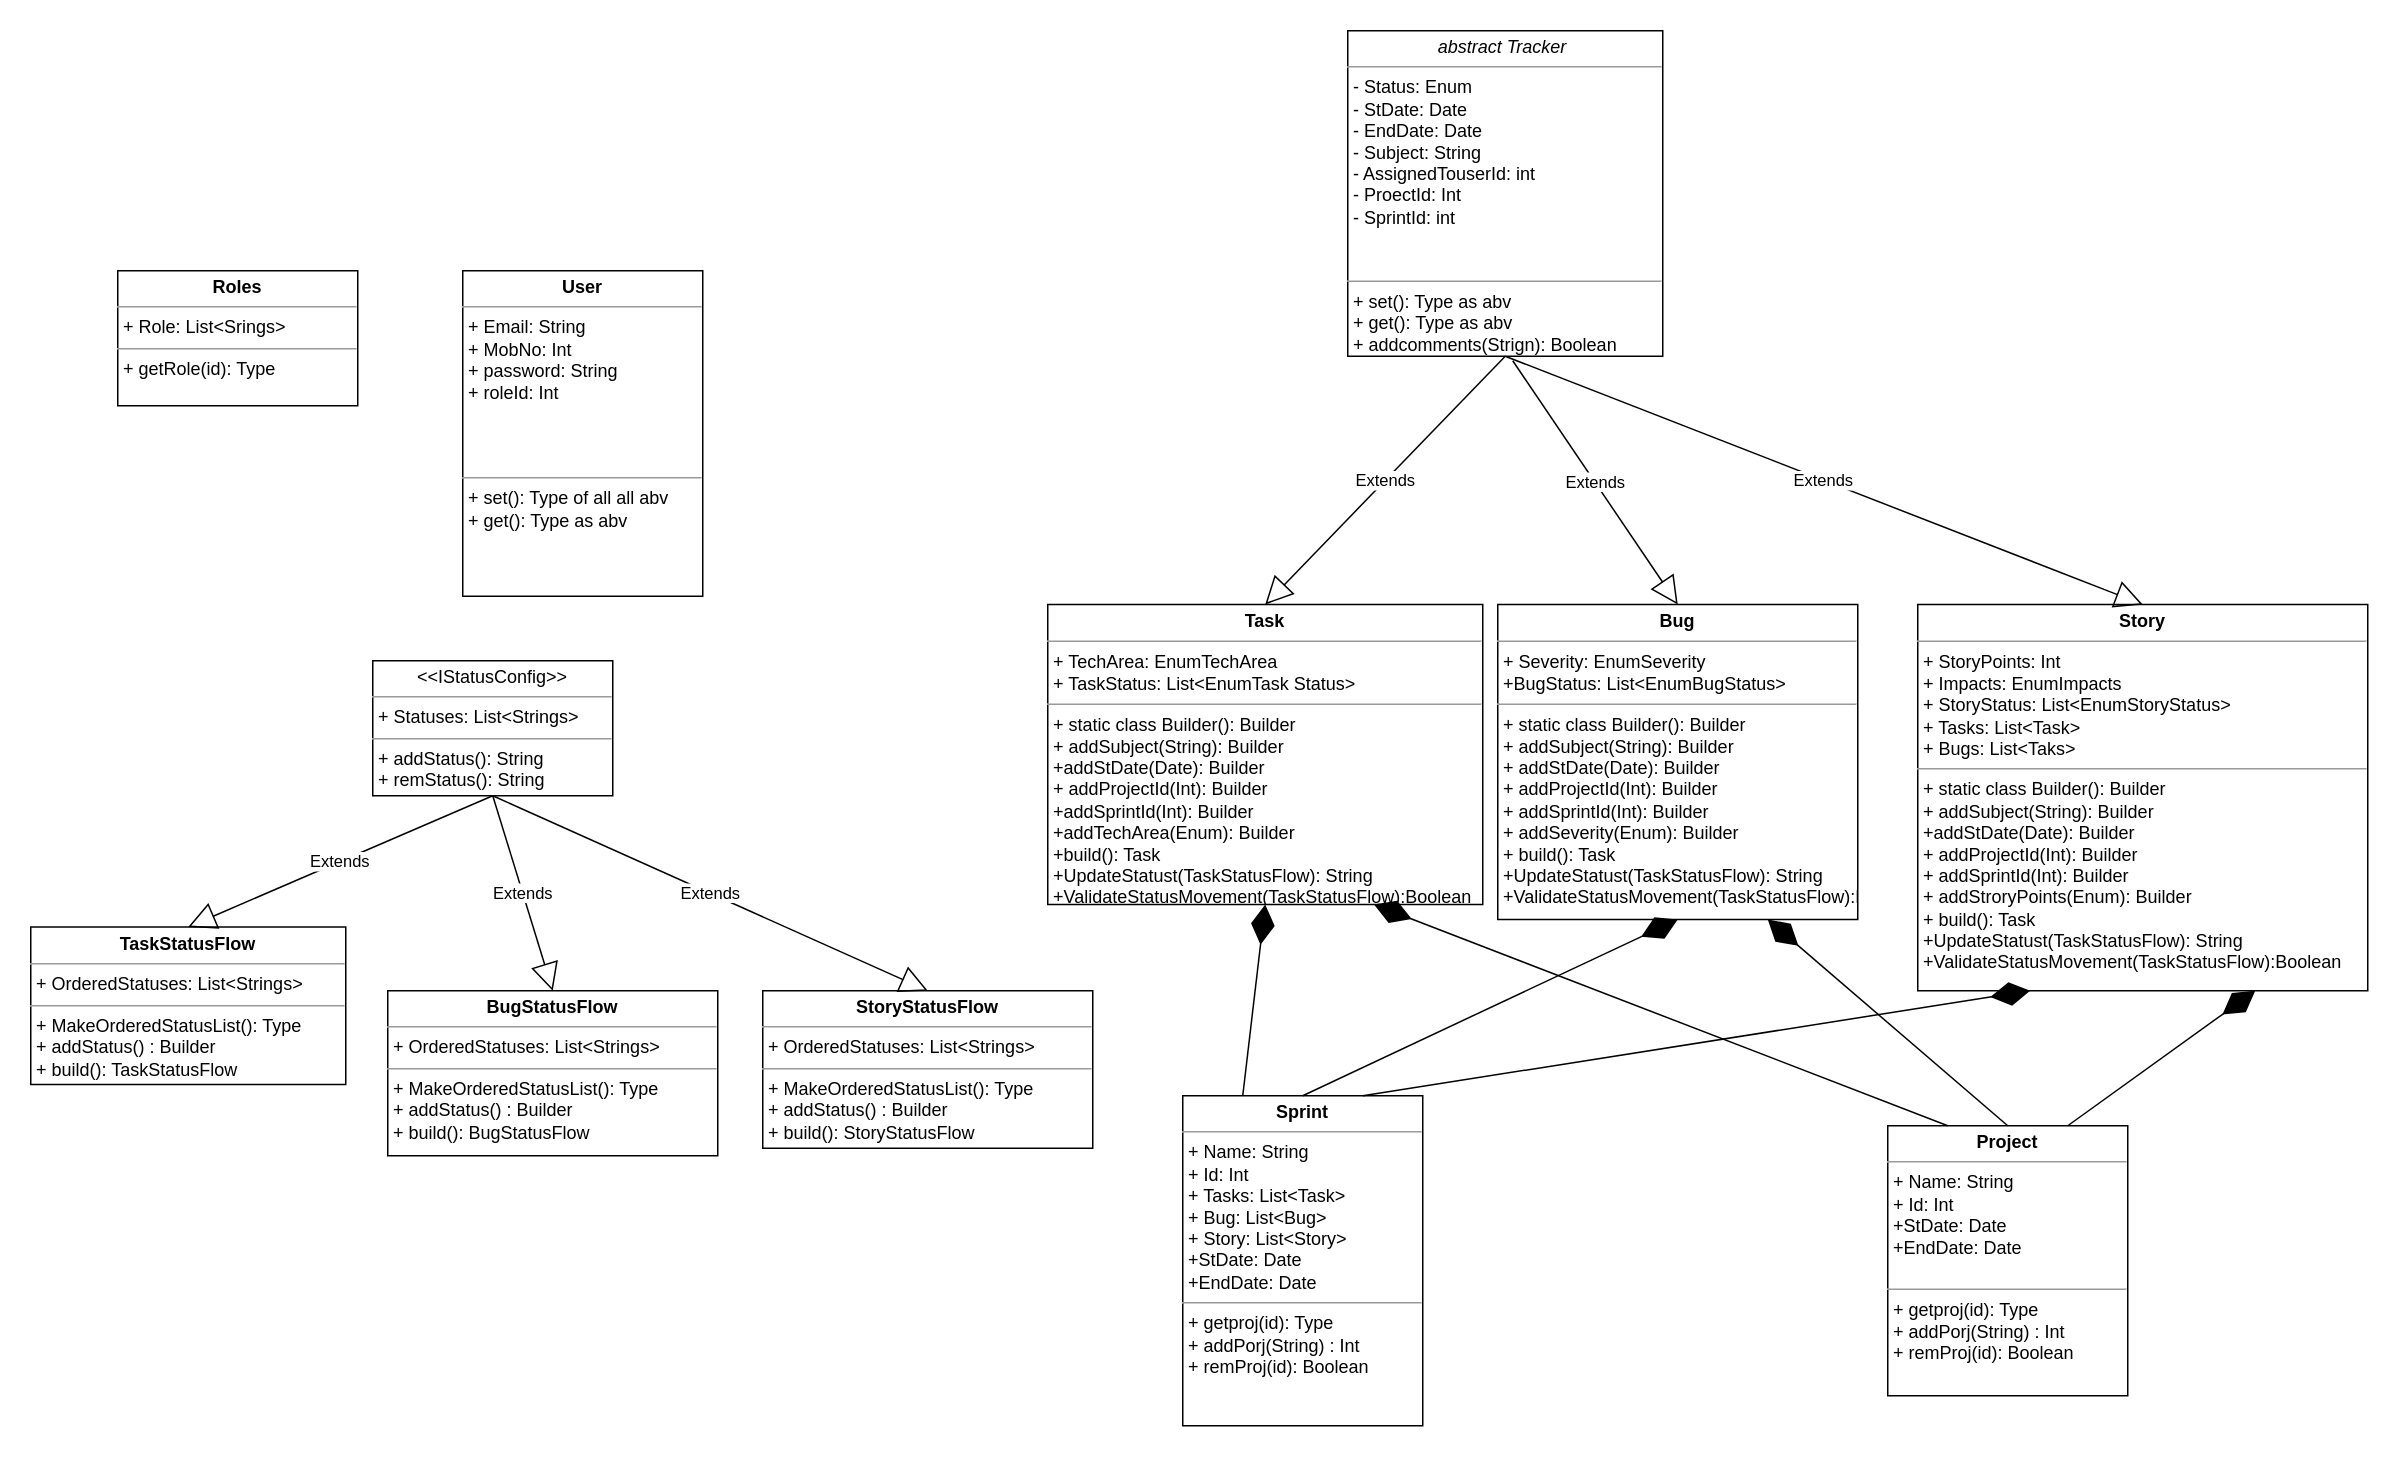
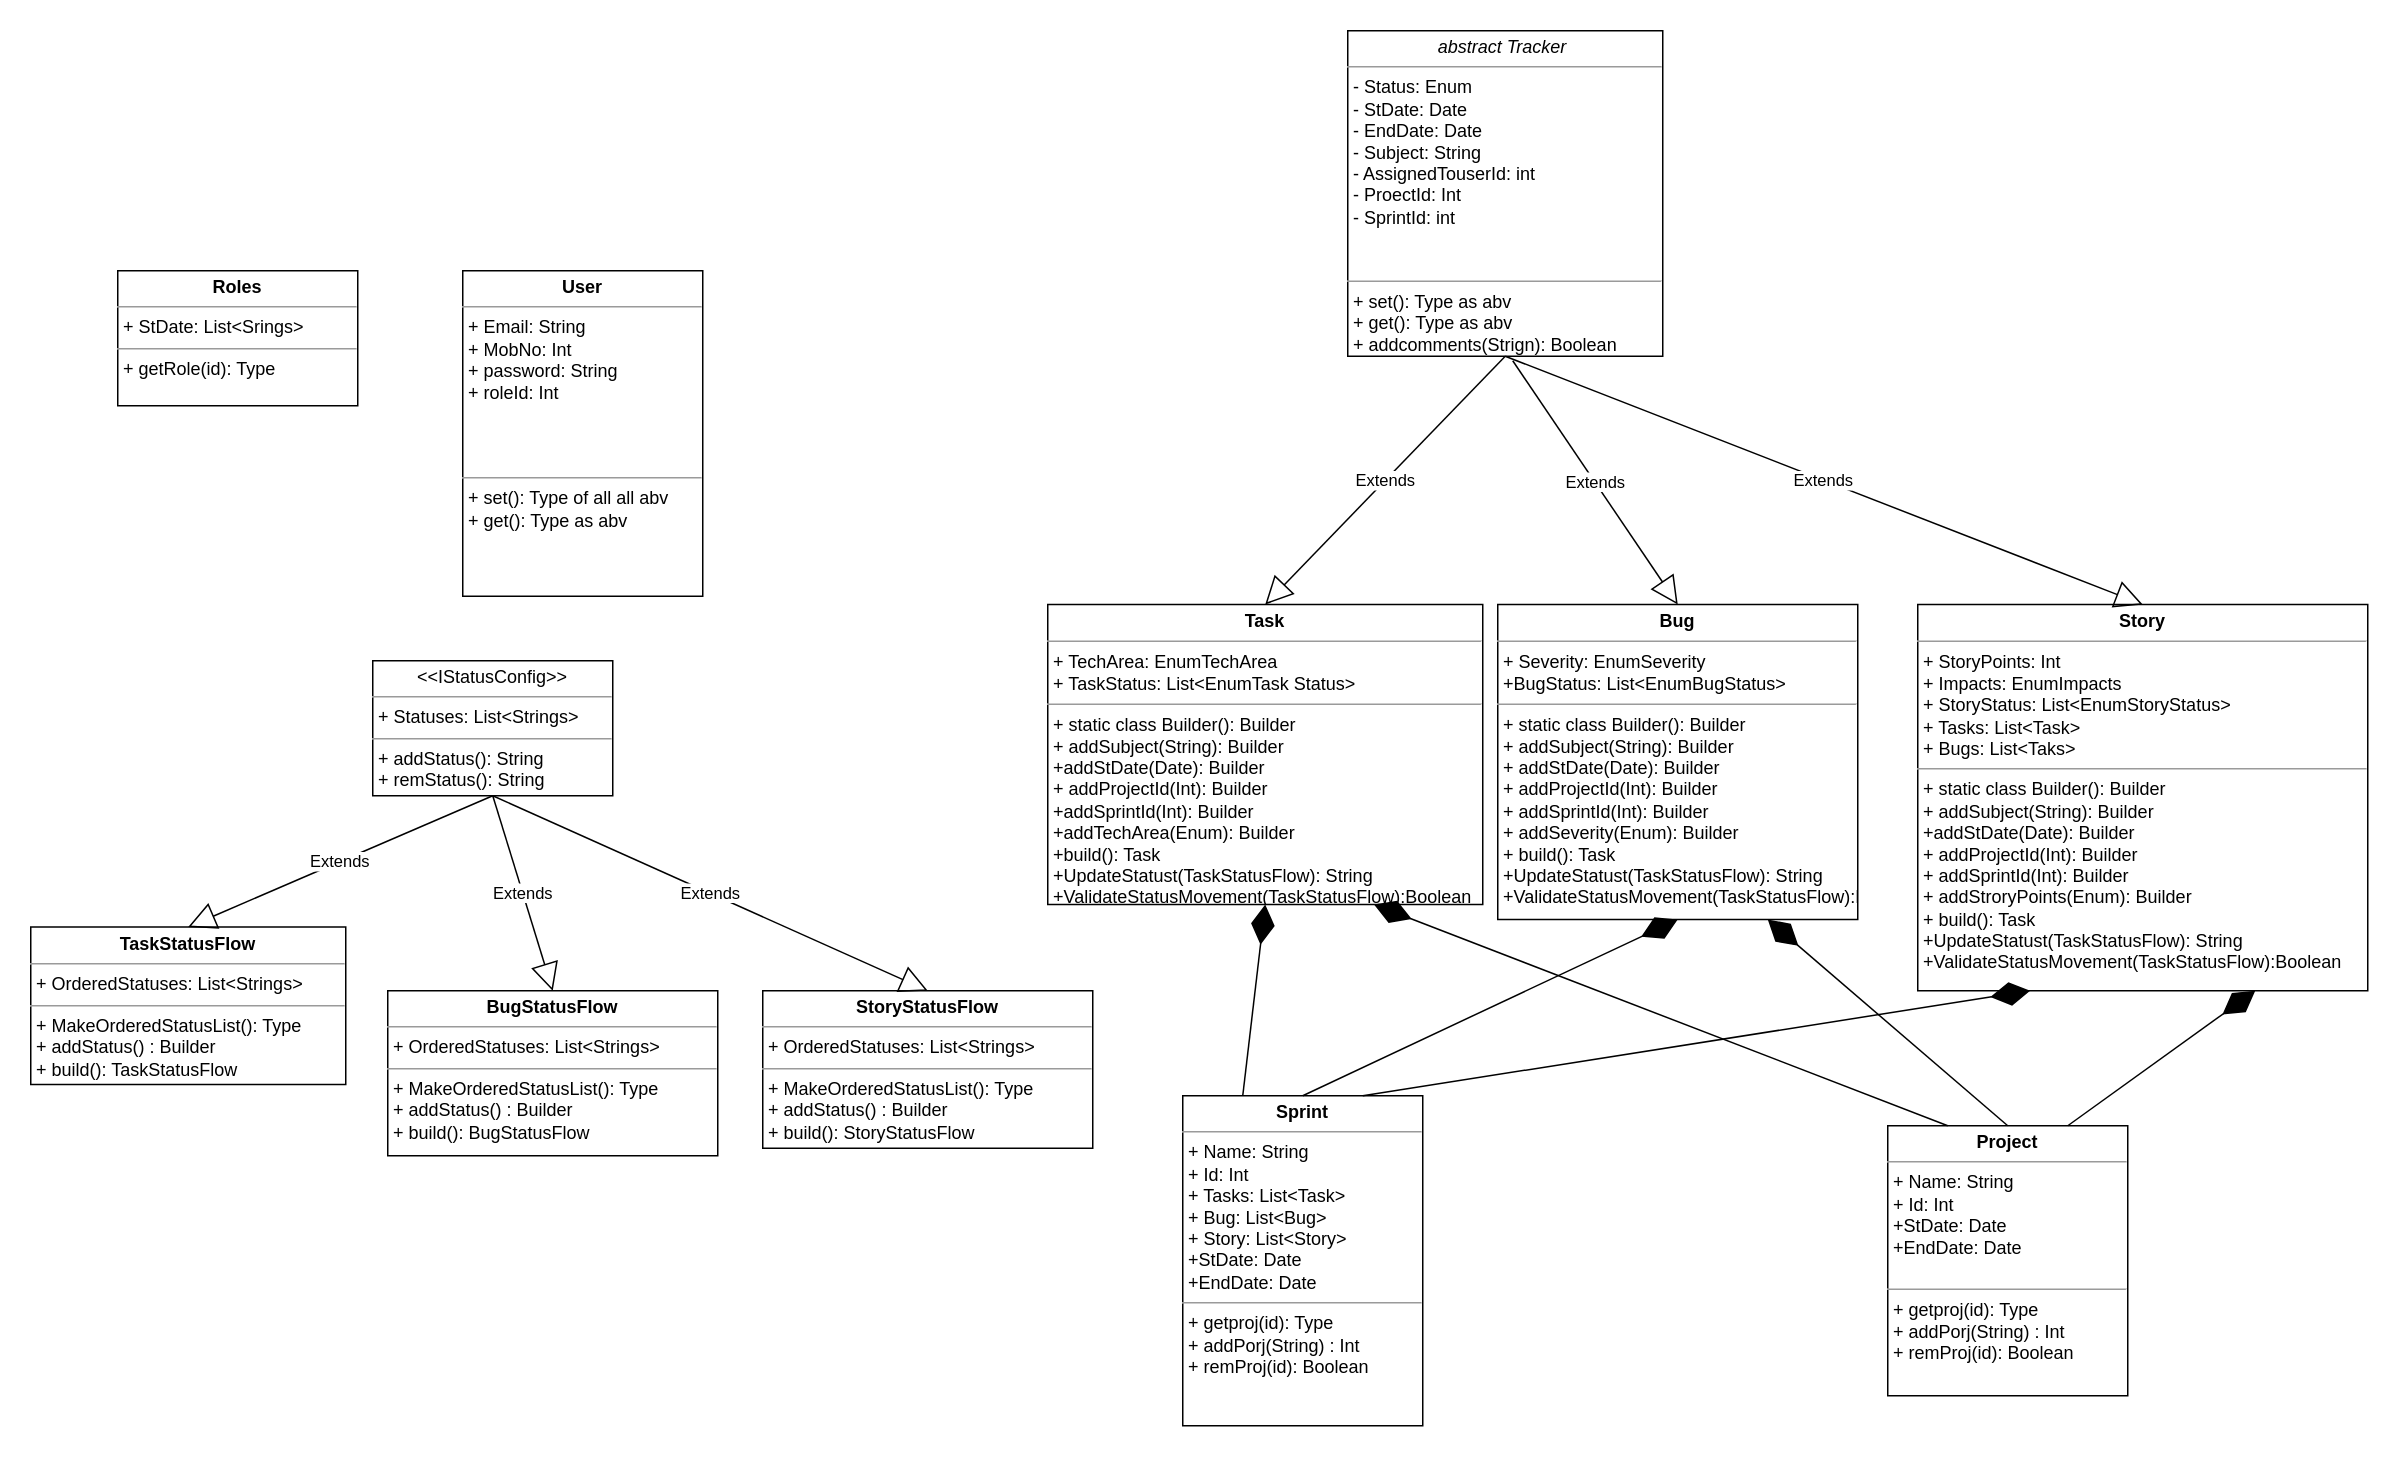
node "Roles + Role: List<Srings> + getRole(id): Type": label "Roles + Role: List<Srings> + getRole(id): Type" -> "Roles + StDate: List<Srings> + getRole(id): Type"
